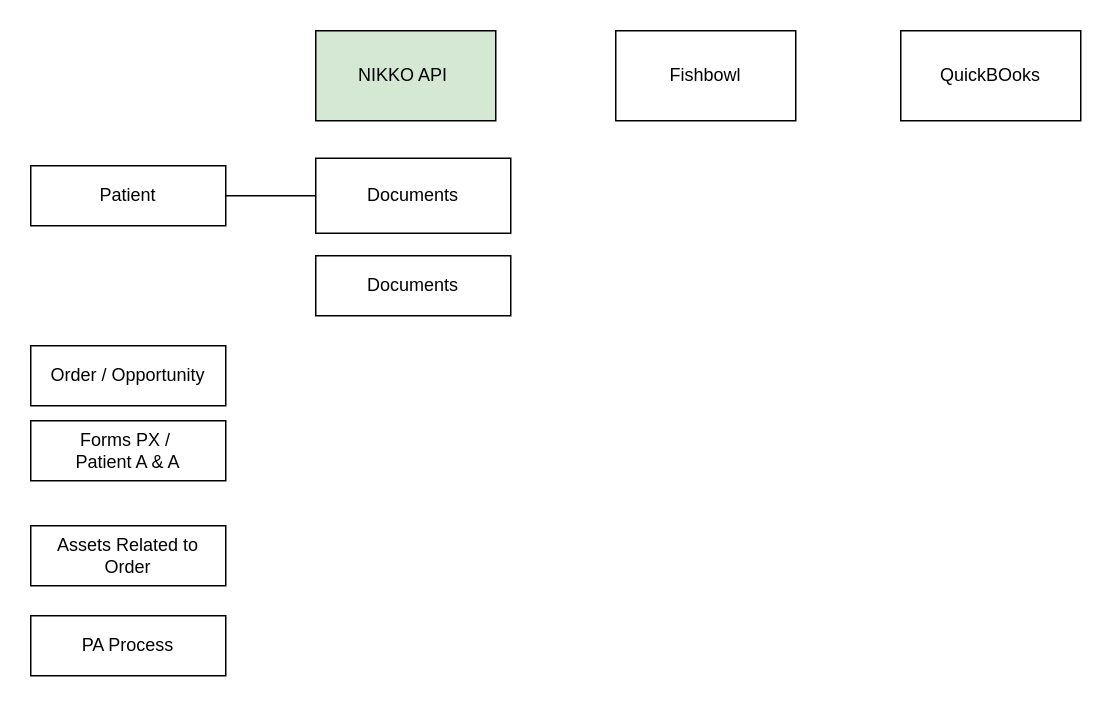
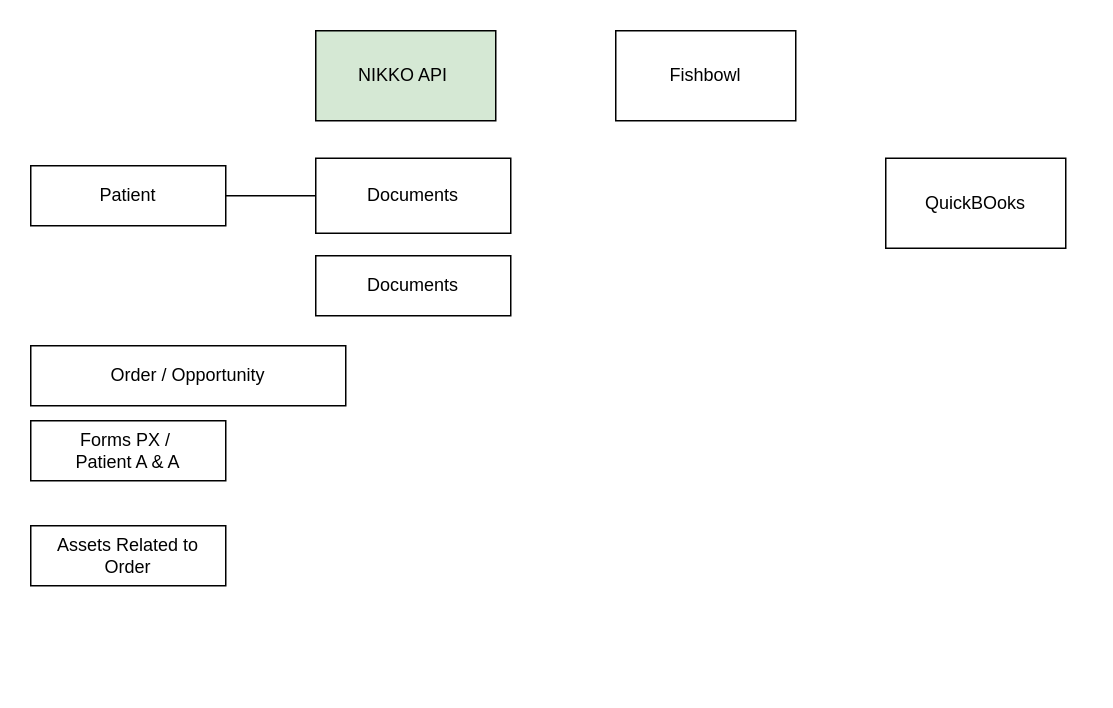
node "QuickBOoks": moved (991, 76) -> (976, 203)
node "Order / Opportunity": size 195x60 -> 315x60
node "PA Process": removed
